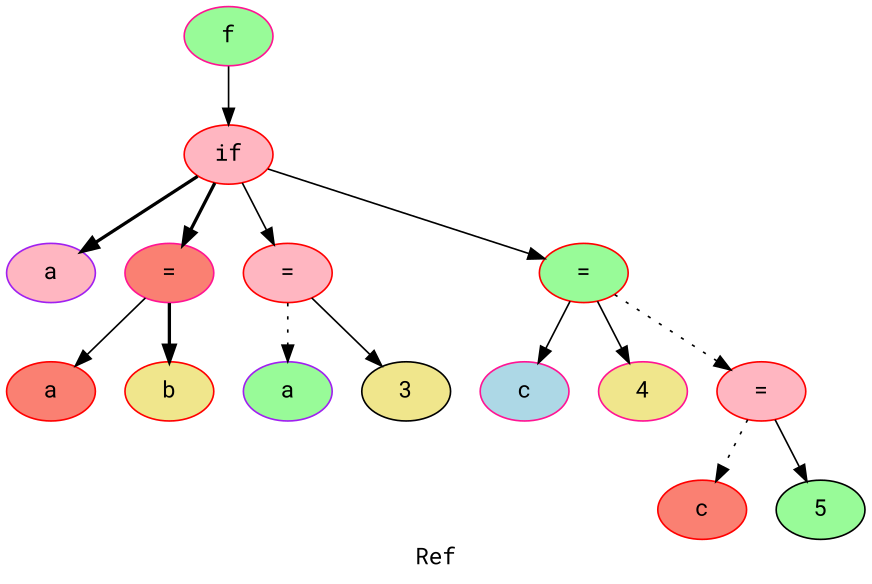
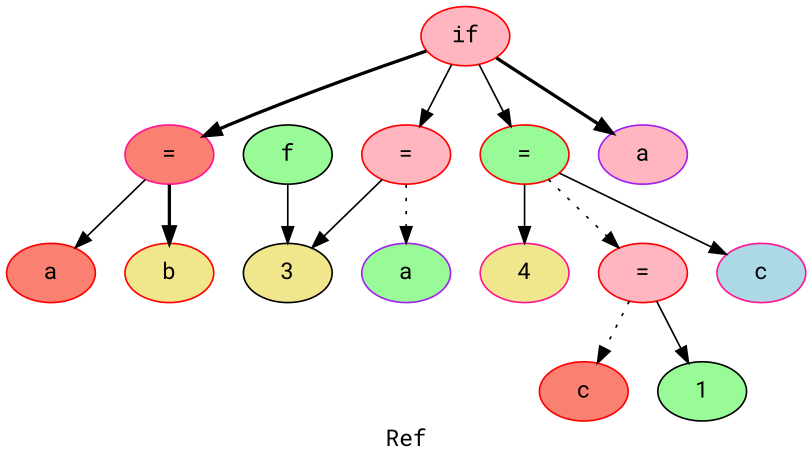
node "f": color deeppink -> black
edge "f" -> "if": now "f" -> "3"
node "5": label "5" -> "1"
